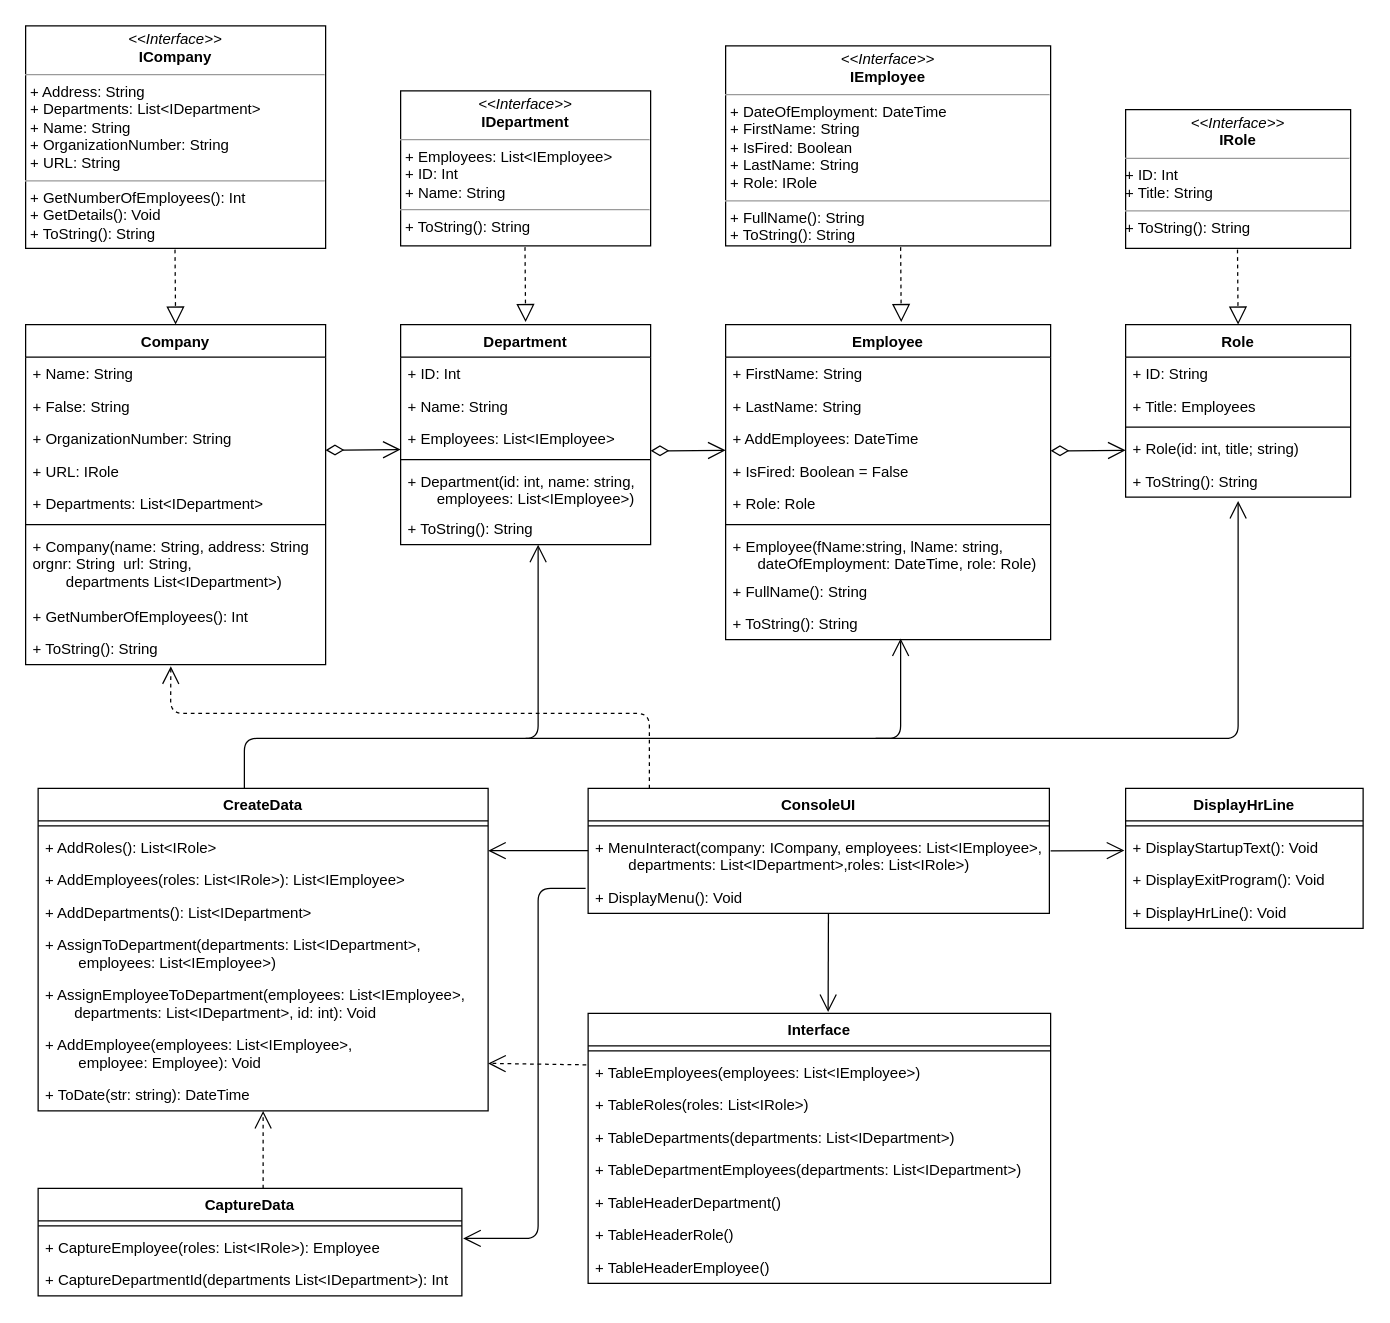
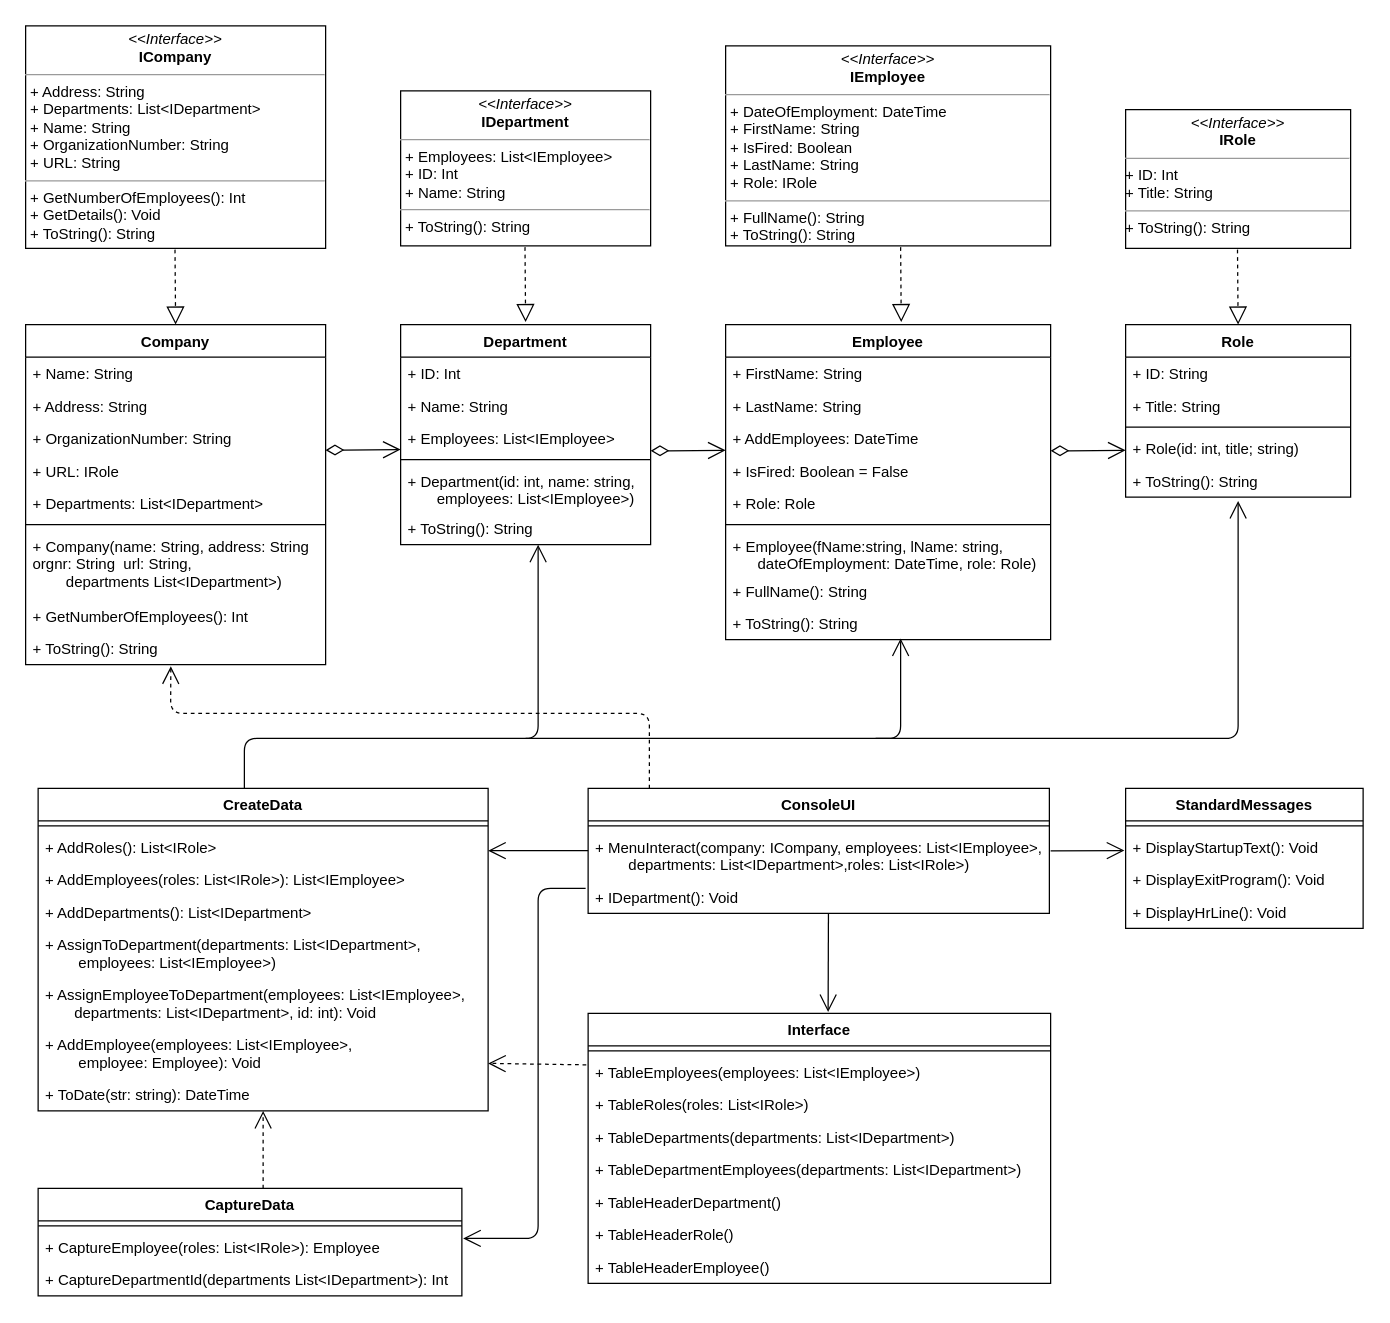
node "+ False: String": label "+ False: String" -> "+ Address: String"
node "+ Title: Employees": label "+ Title: Employees" -> "+ Title: String"
node "DisplayHrLine": label "DisplayHrLine" -> "StandardMessages"
node "+ DisplayMenu(): Void": label "+ DisplayMenu(): Void" -> "+ IDepartment(): Void"
